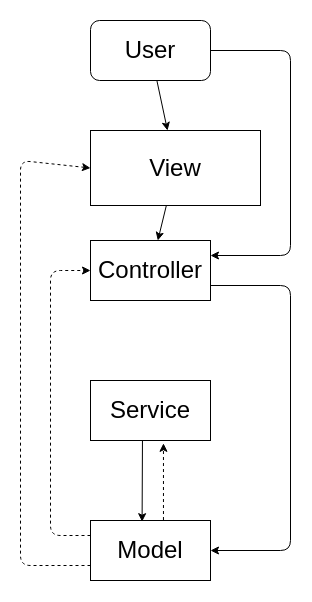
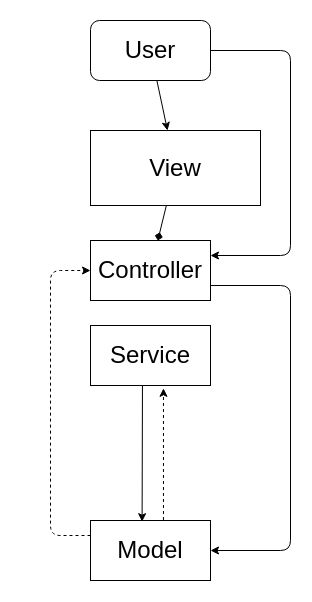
edge "View" -> "Controller": arrowhead classic -> diamond
edge "Model" -> "View": removed
node "Service": moved (151, 411) -> (151, 356)
